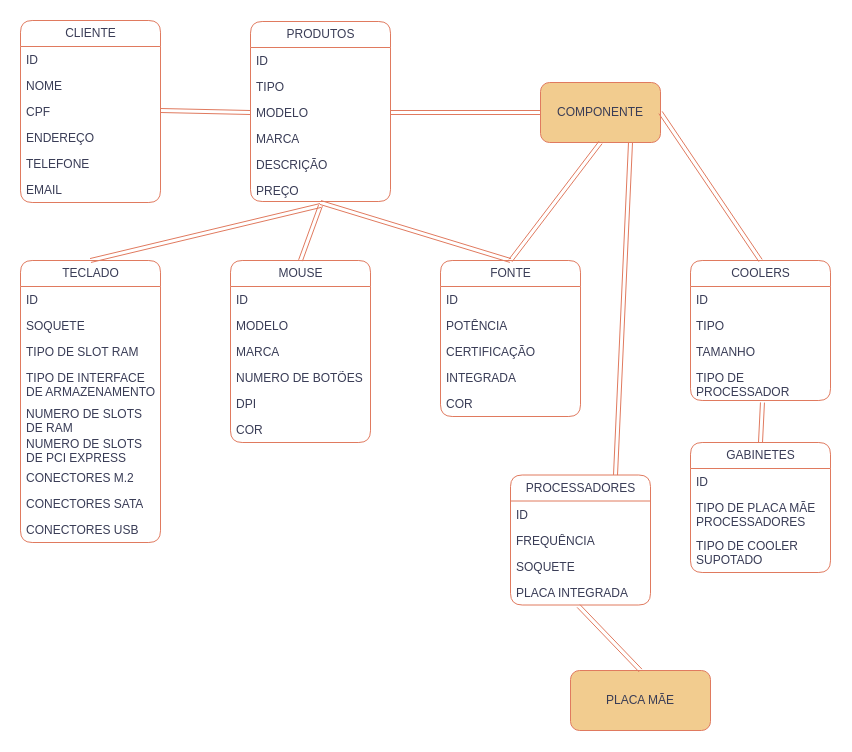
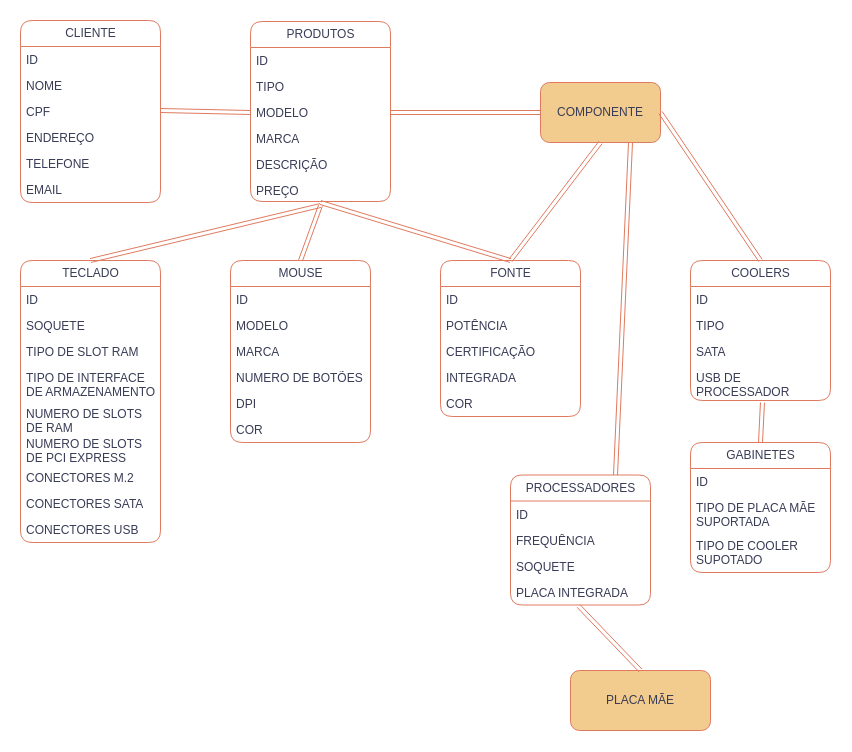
node "TAMANHO": label "TAMANHO" -> "SATA"
node "TIPO DE PROCESSADOR": label "TIPO DE PROCESSADOR" -> "USB DE PROCESSADOR"
node "TIPO DE PLACA MÃE PROCESSADORES": label "TIPO DE PLACA MÃE PROCESSADORES" -> "TIPO DE PLACA MÃE SUPORTADA"
